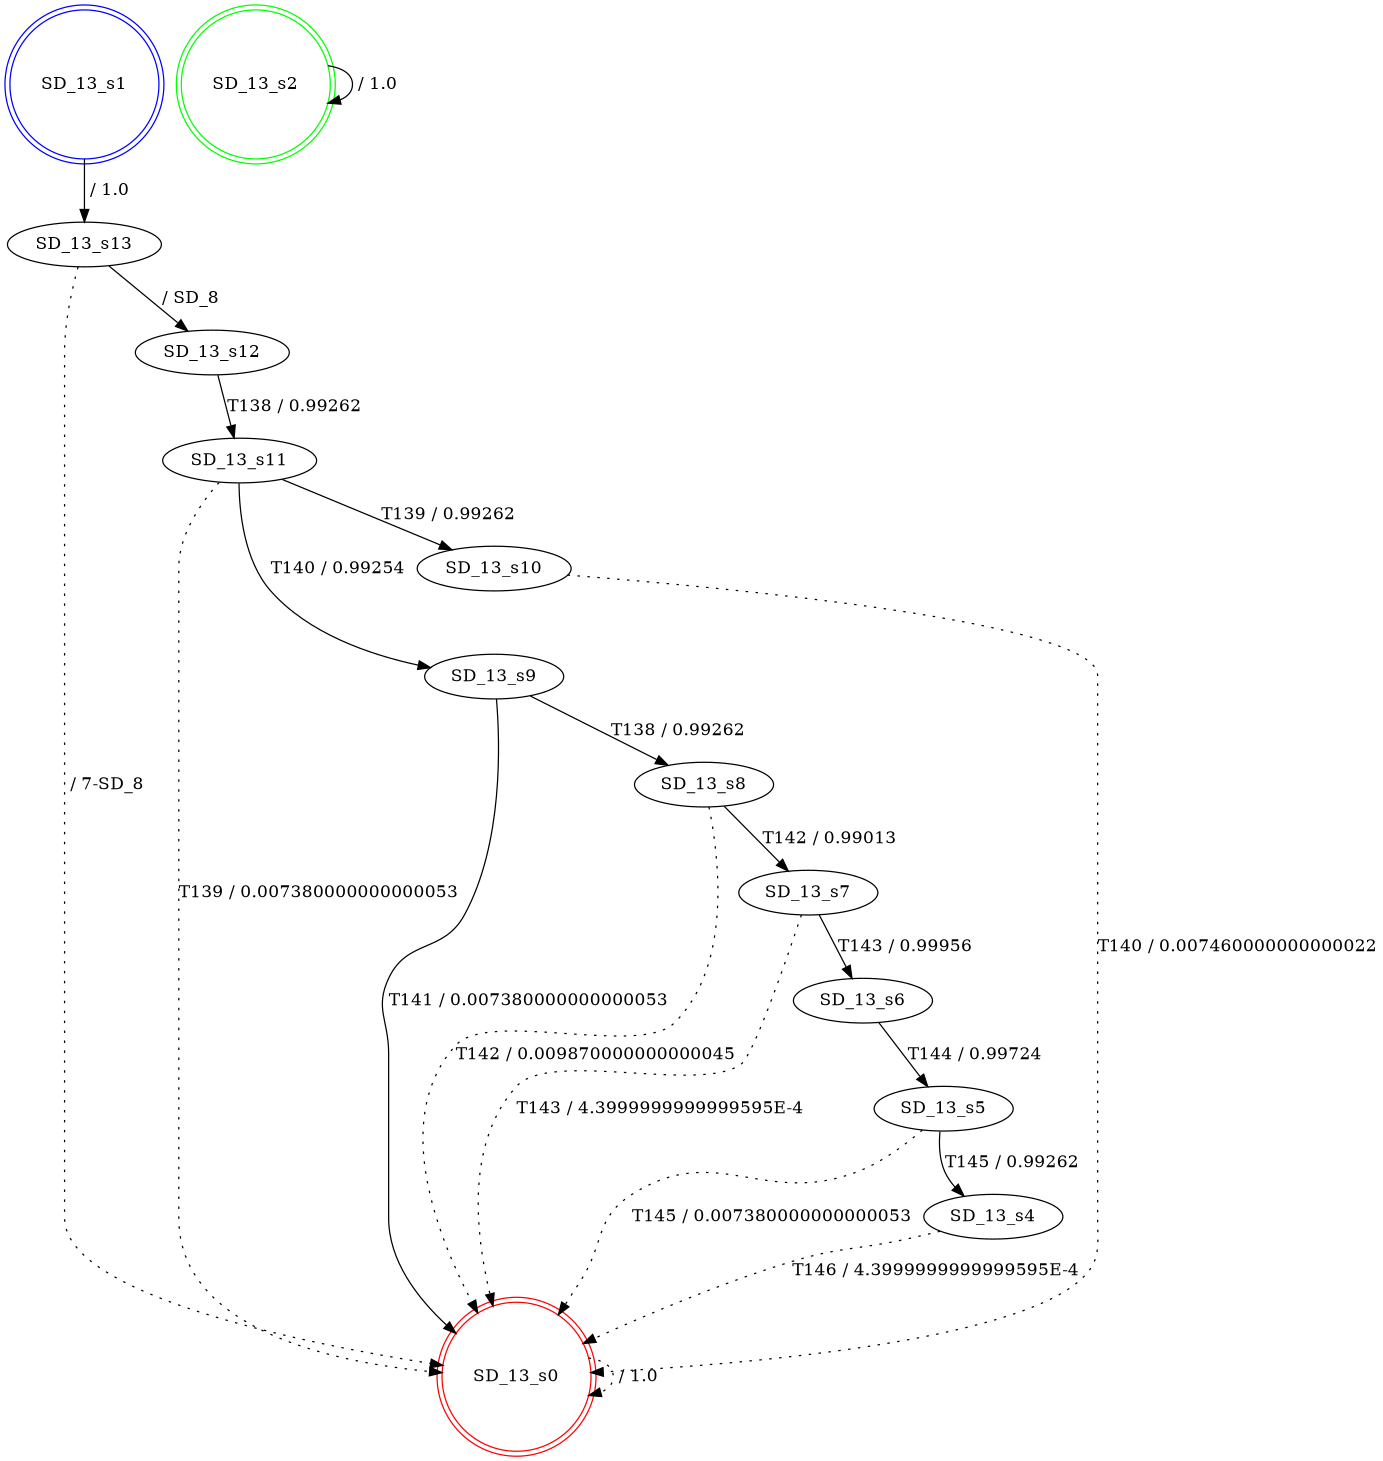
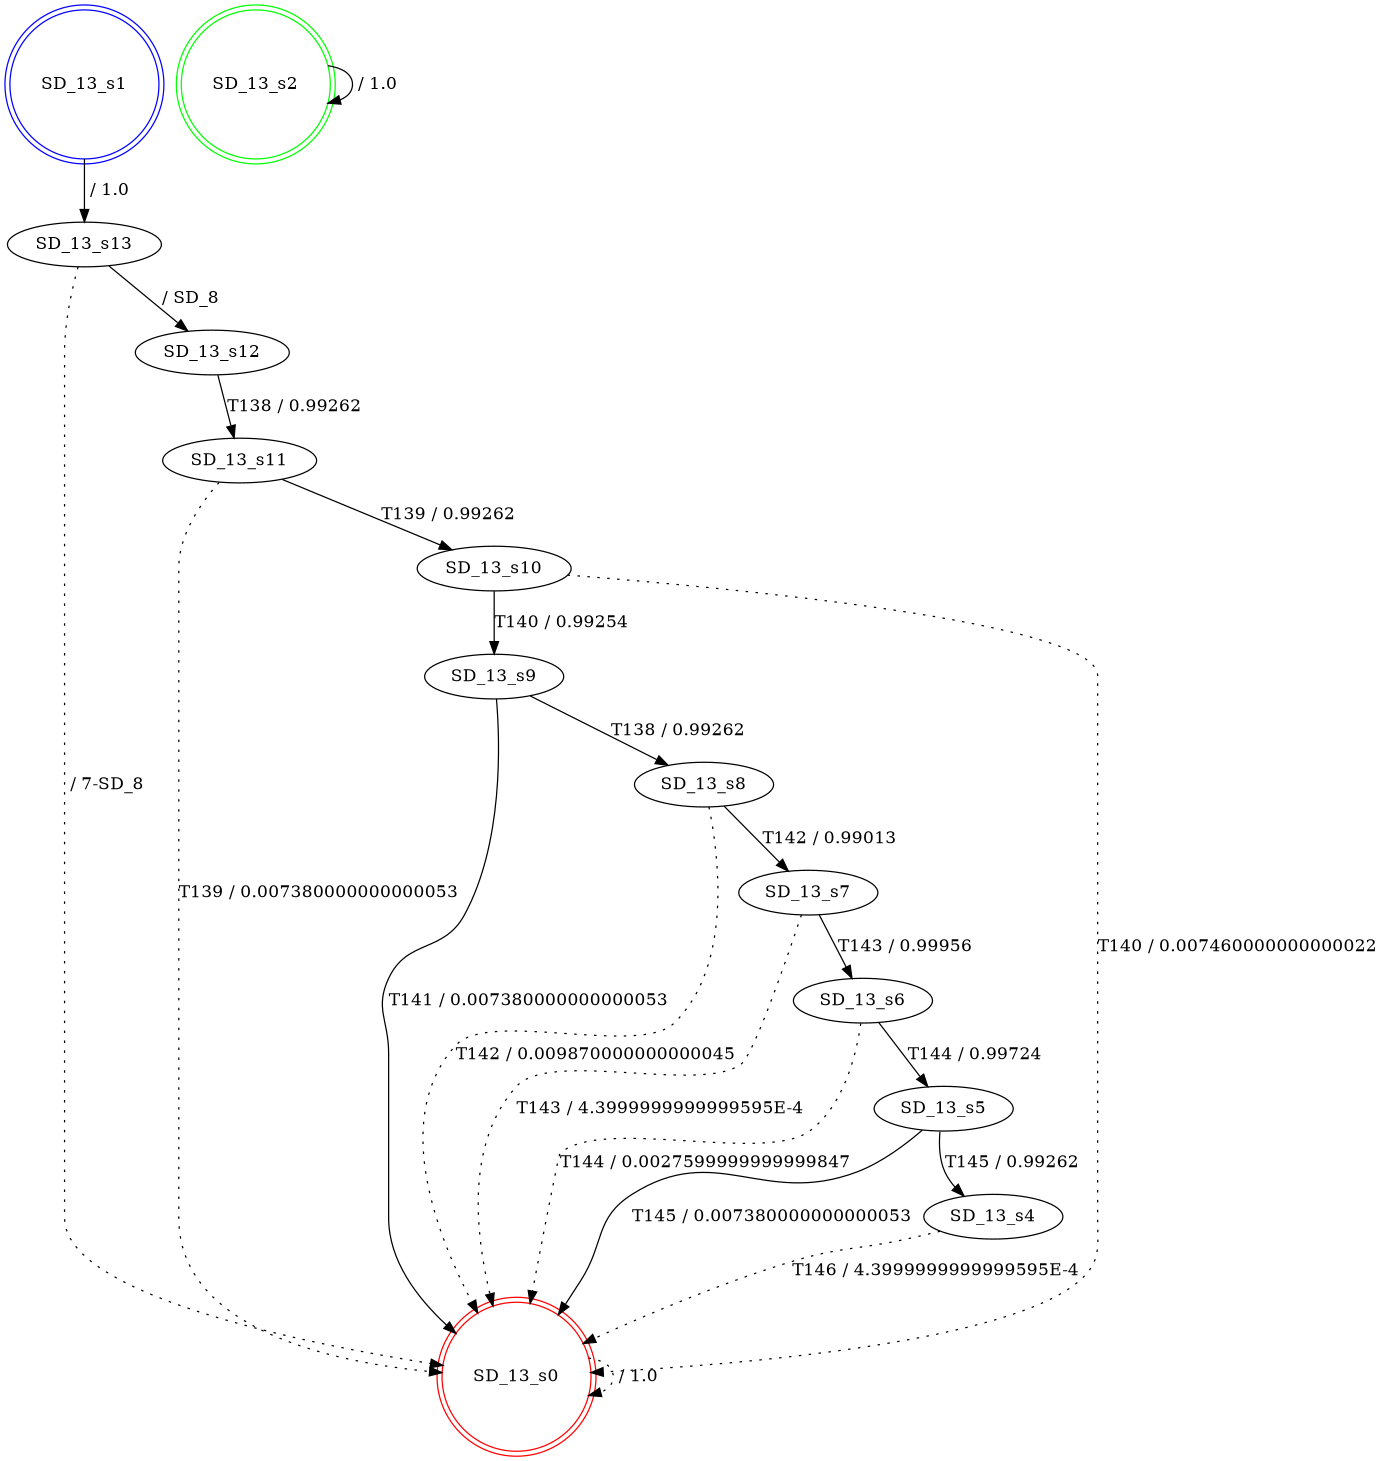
edge "SD_13_s11" -> "SD_13_s9": now "SD_13_s10" -> "SD_13_s9"
edge "SD_13_s6" -> "SD_13_s0": added, label "T144 / 0.0027599999999999847"
edge "SD_13_s5" -> "SD_13_s0": style dotted -> solid
